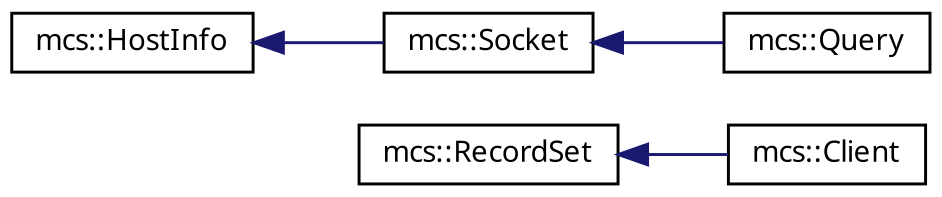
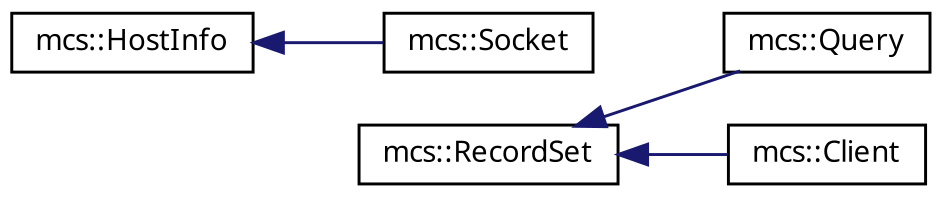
edge "mcs::Query" -> "mcs::Socket": now "mcs::Query" -> "mcs::RecordSet"
